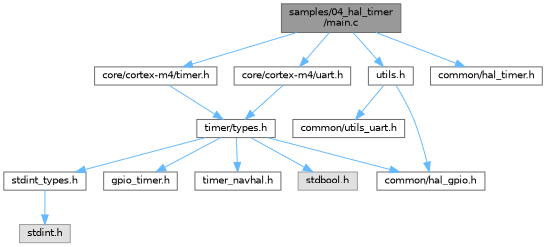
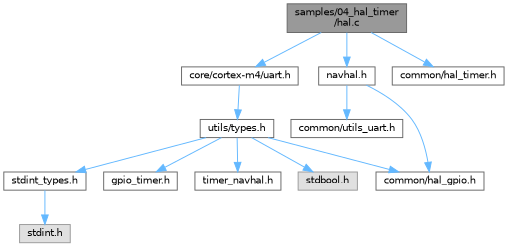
node "samples/04_hal_timer /main.c": label "samples/04_hal_timer /main.c" -> "samples/04_hal_timer /hal.c"
node "core/cortex-m4/timer.h": removed
node "utils.h": label "utils.h" -> "navhal.h"
node "timer/types.h": label "timer/types.h" -> "utils/types.h"
